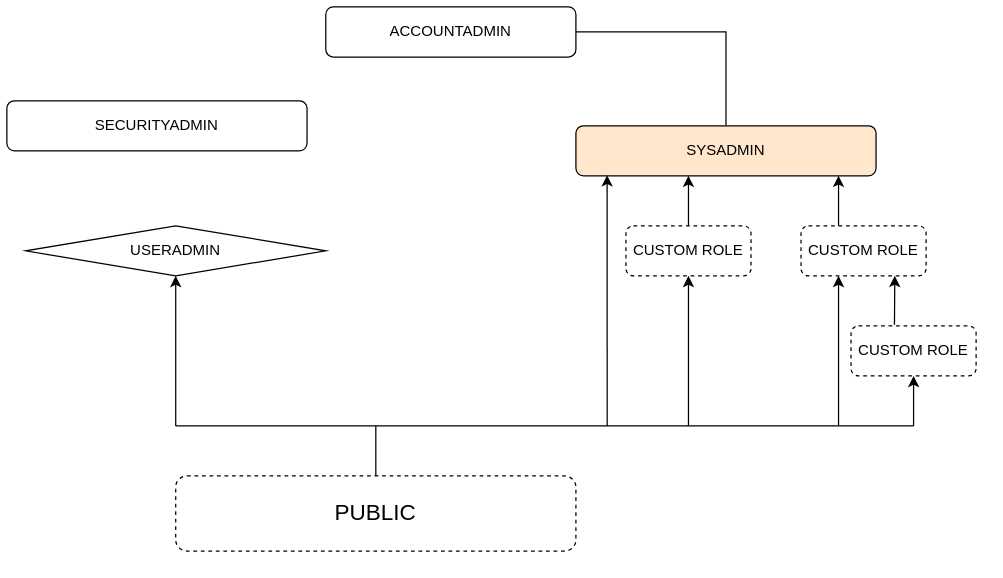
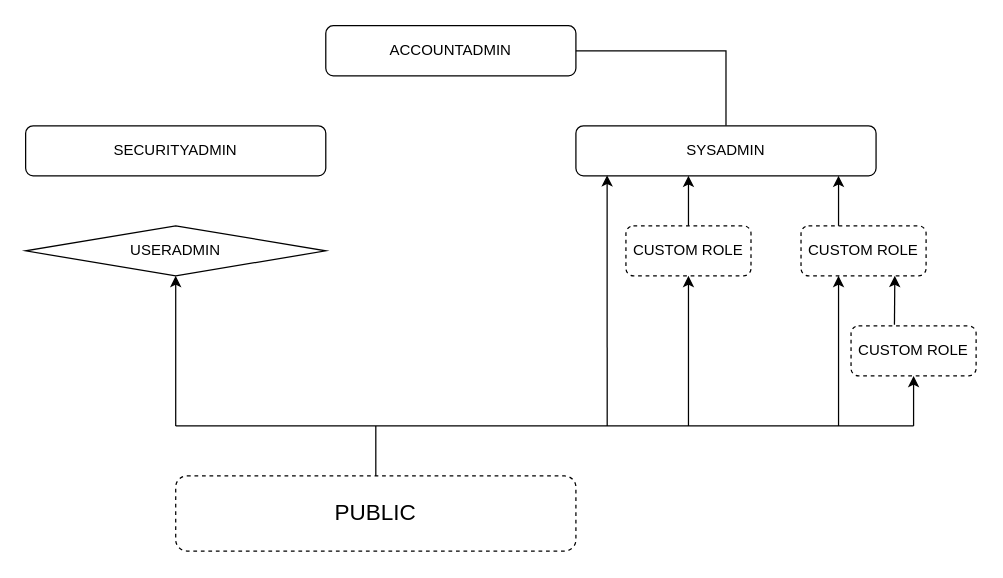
node "ACCOUNTADMIN": moved (451, 32) -> (451, 51)
node "SECURITYADMIN": moved (157, 126) -> (176, 151)
node "SYSADMIN": fillcolor #ffe6cc -> #ffffff
